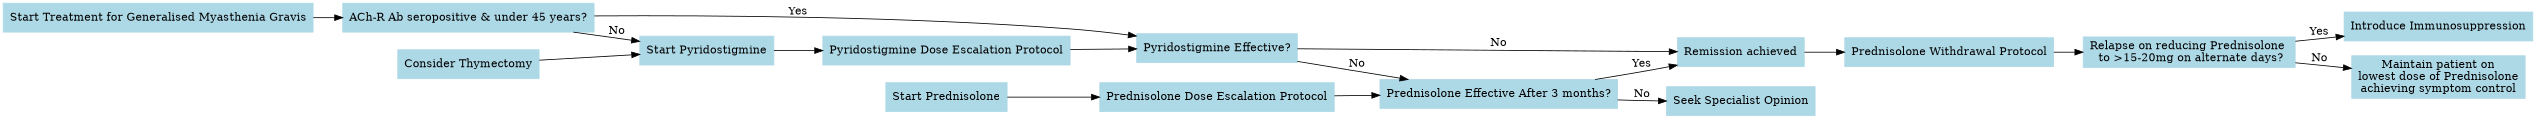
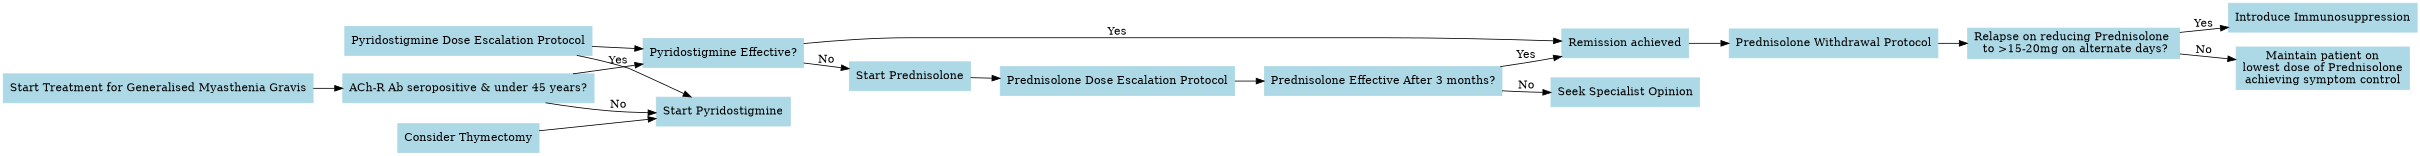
edge "Pyridostigmine Effective?" -> "Remission achieved": label "No" -> "Yes"
edge "Start Pyridostigmine" -> "Pyridostigmine Dose Escalation Protocol": reversed
edge "Pyridostigmine Effective?" -> "Prednisolone Effective After 3 months?": now "Pyridostigmine Effective?" -> "Start Prednisolone"
